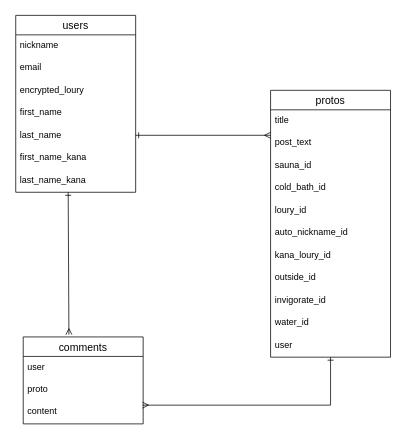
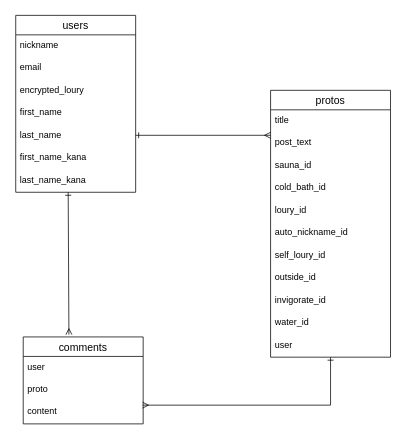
node "kana_loury_id": label "kana_loury_id" -> "self_loury_id"
